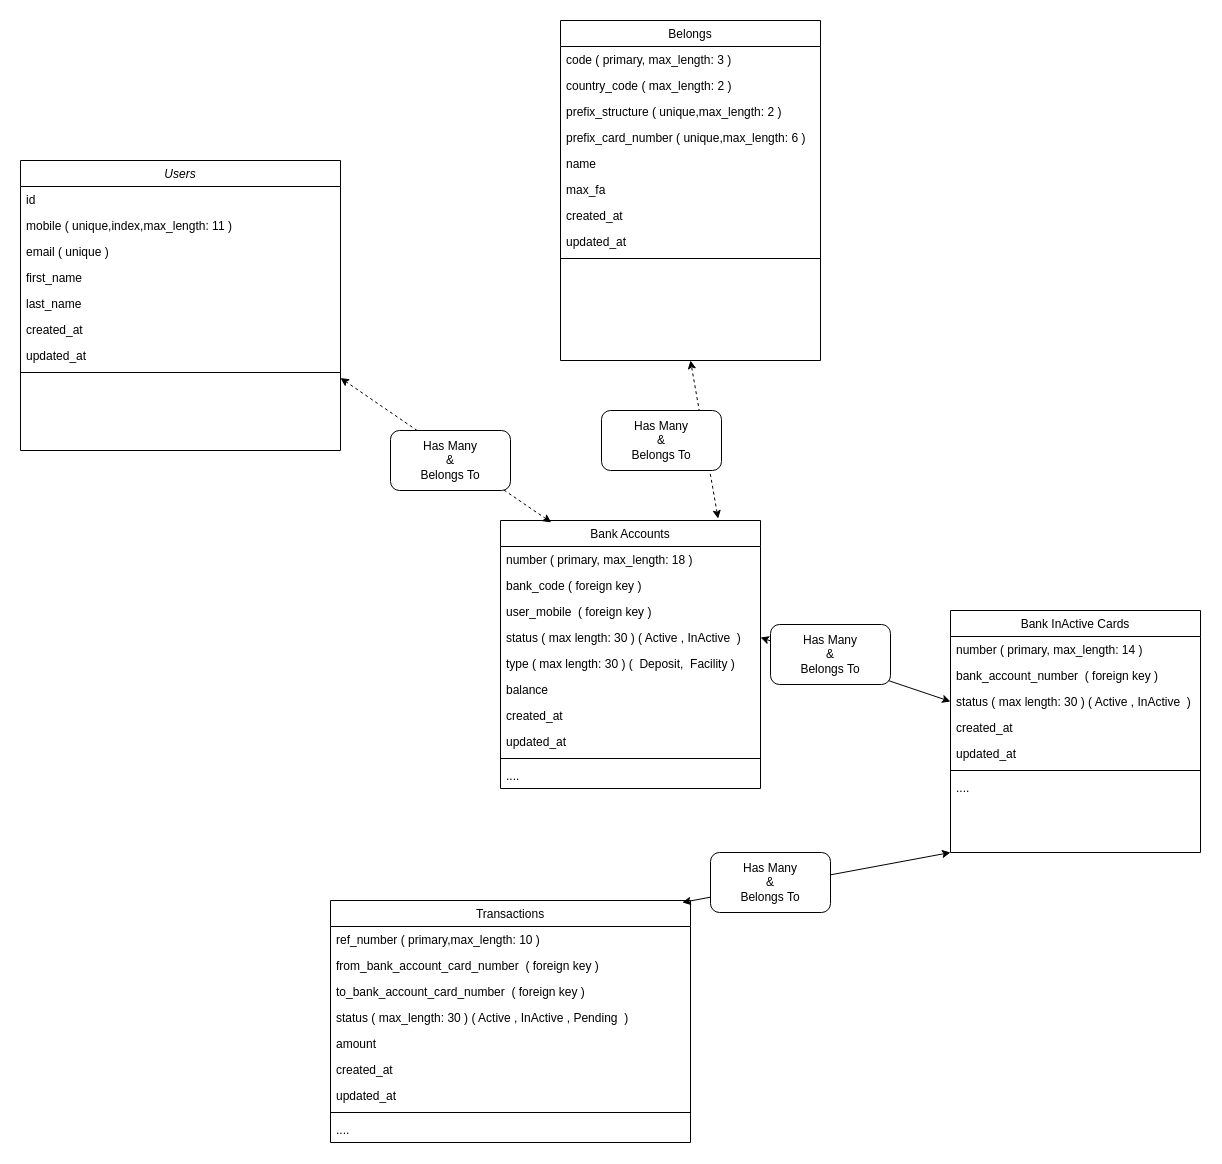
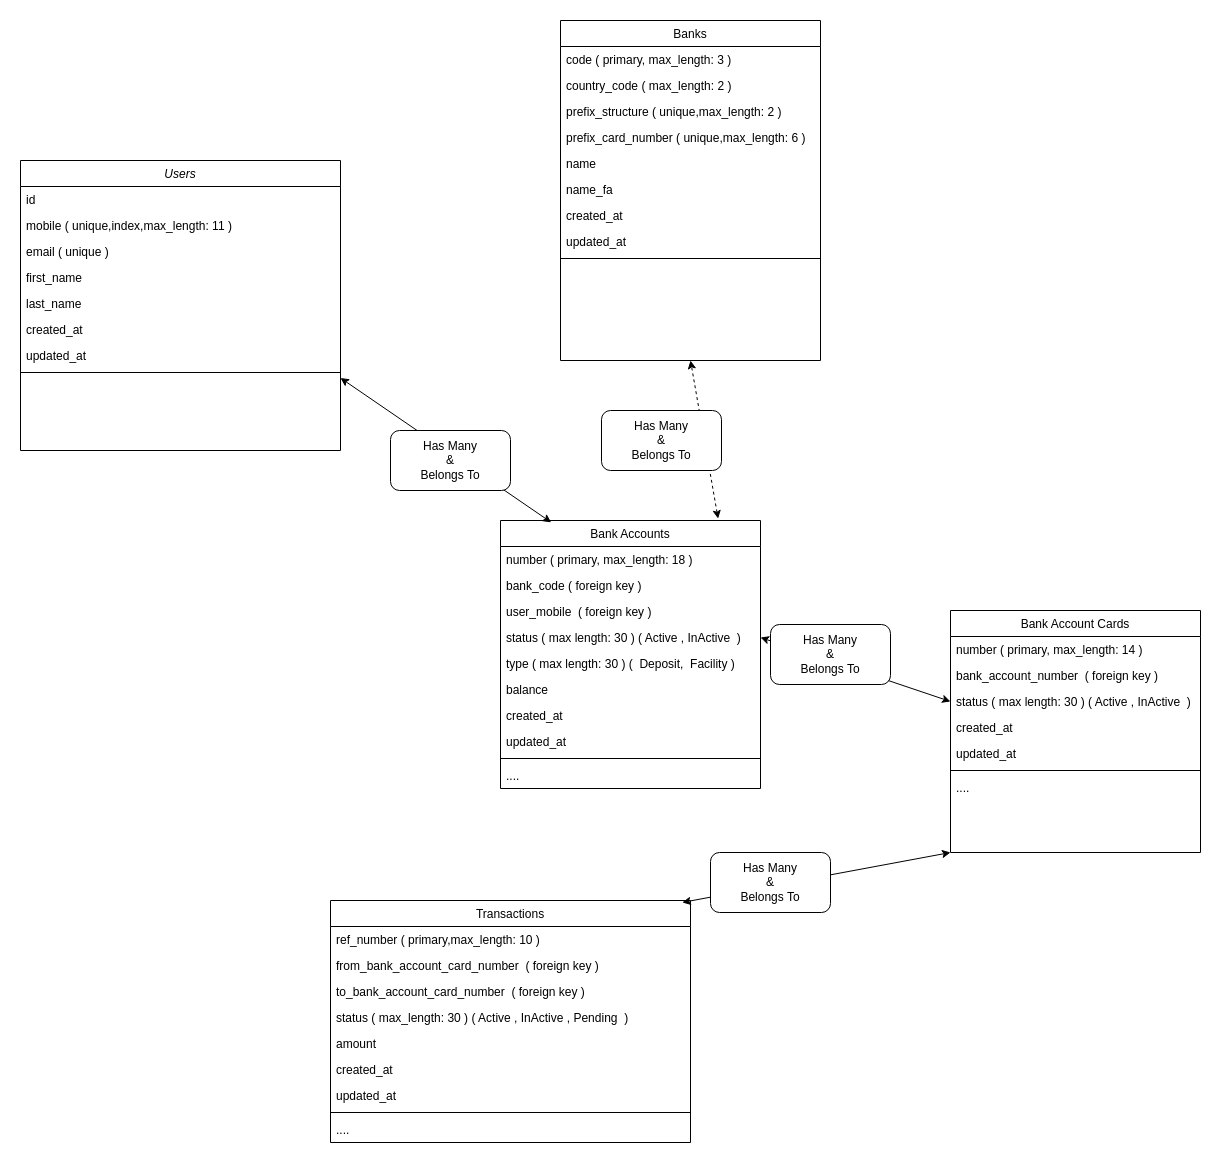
node "Belongs": label "Belongs" -> "Banks"
node "max_fa": label "max_fa" -> "name_fa"
edge "Users" -- "Bank Accounts": style dashed -> solid
node "Bank InActive Cards": label "Bank InActive Cards" -> "Bank Account Cards"
